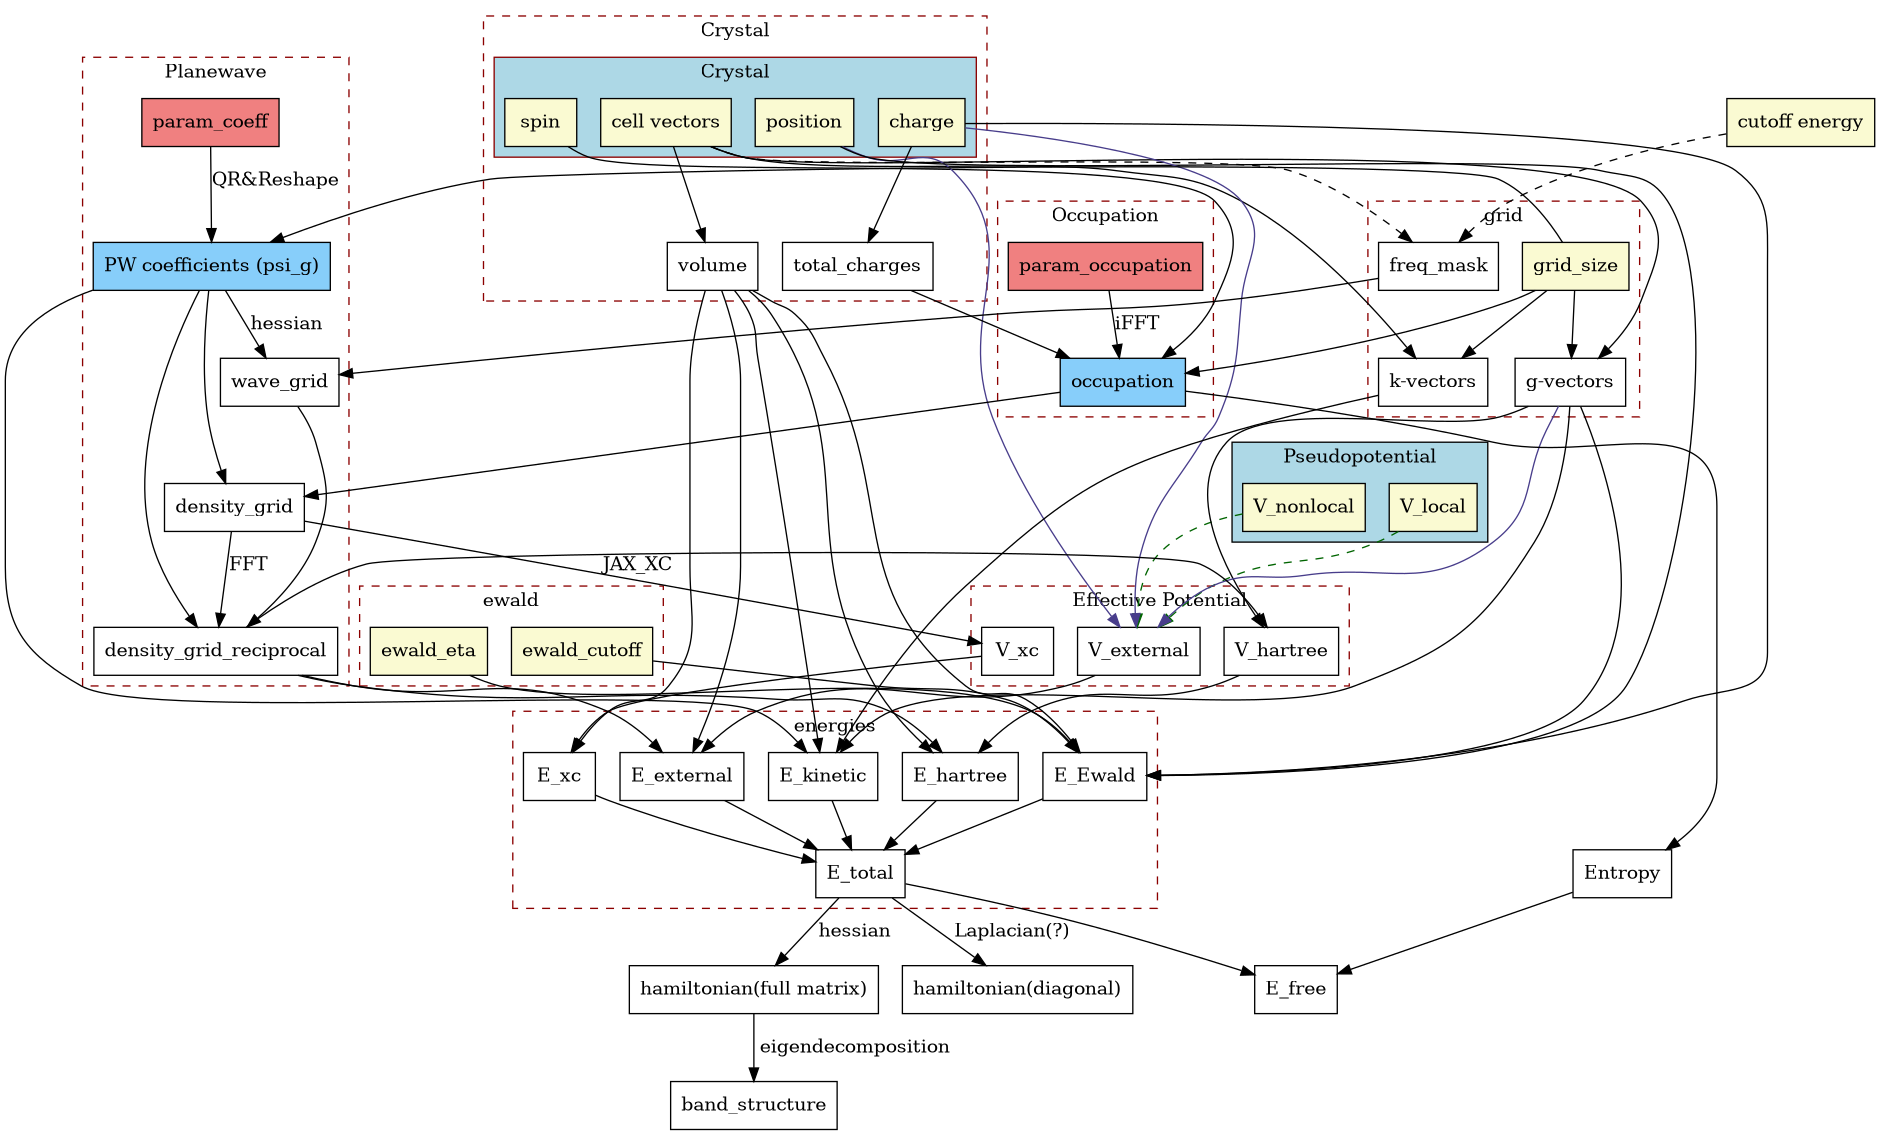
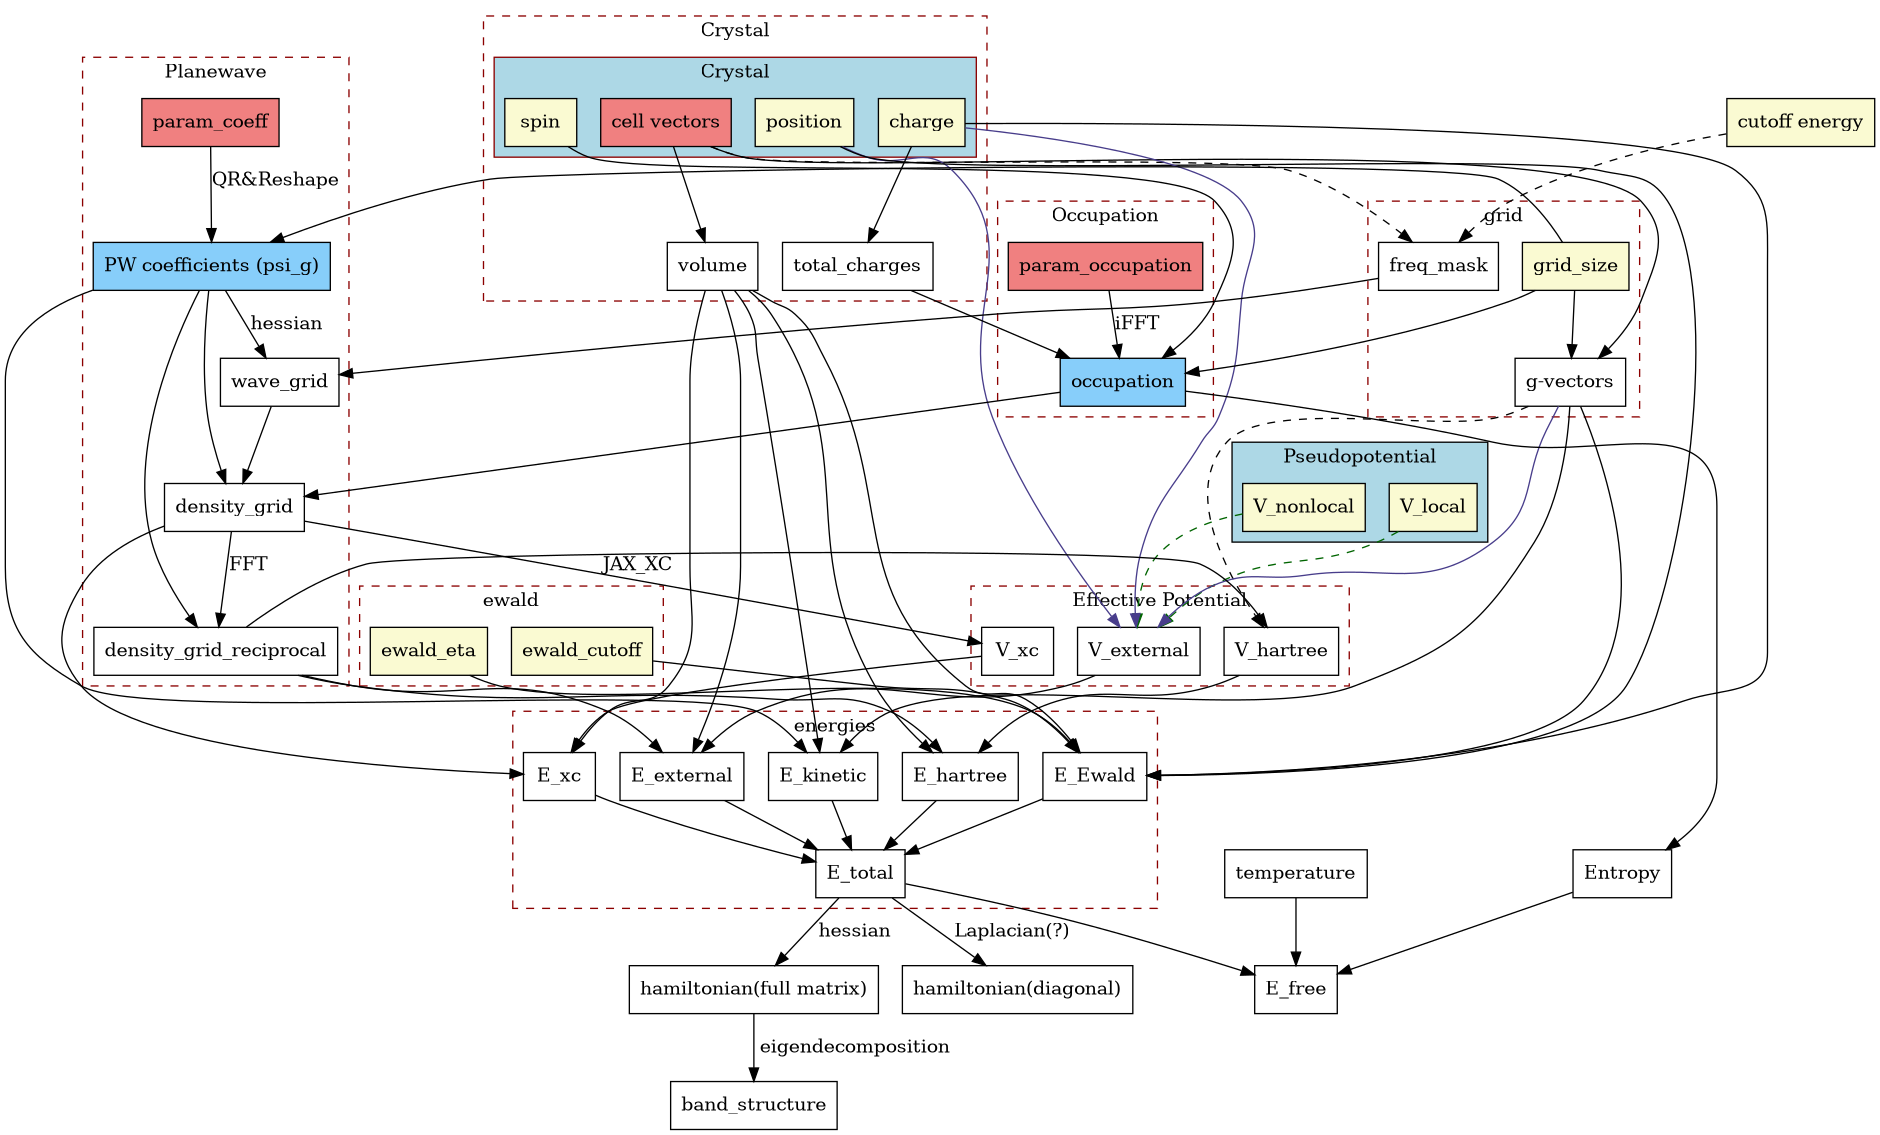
node "cell vectors": fillcolor lightgoldenrodyellow -> lightcoral
node "k-vectors": removed
edge "g-vectors" -> "V_hartree": style solid -> dashed
edge "wave_grid" -> "density_grid_reciprocal": now "wave_grid" -> "density_grid"
edge "density_grid" -> "E_xc": added
node "temperature": added
